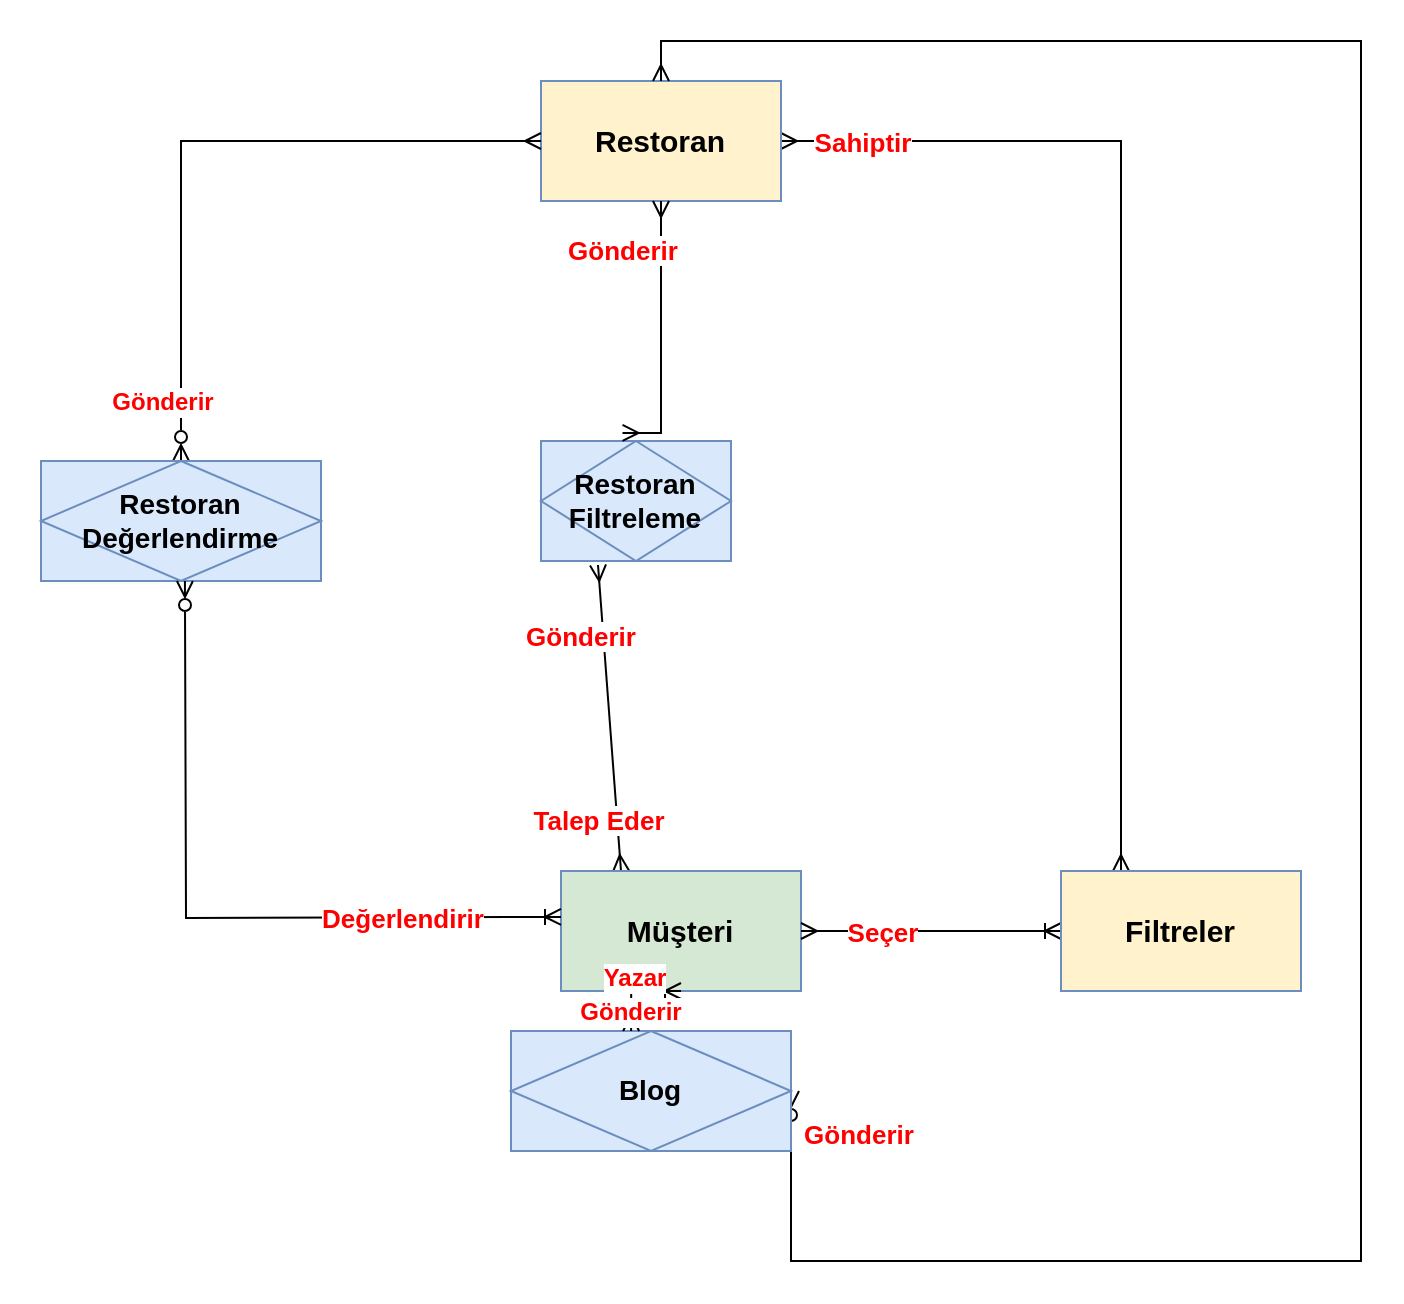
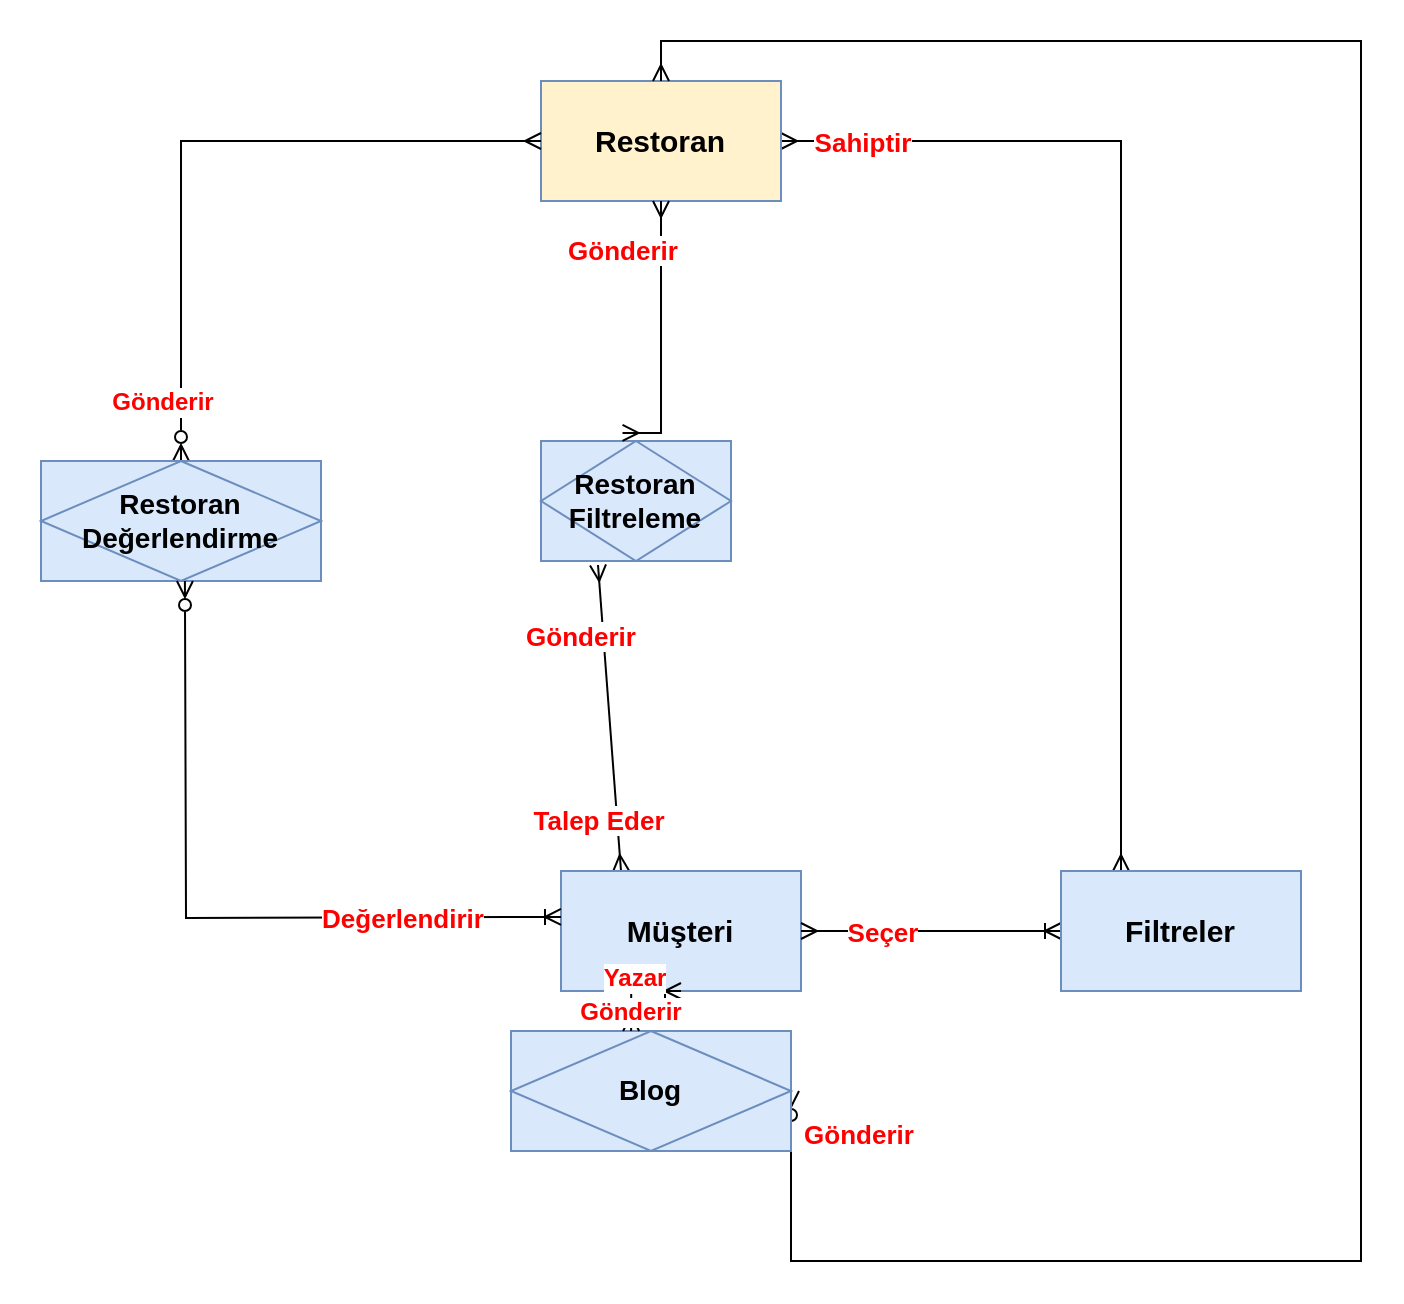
node "Müşteri": fillcolor #d5e8d4 -> #dae8fc
node "Filtreler": fillcolor #fff2cc -> #dae8fc
